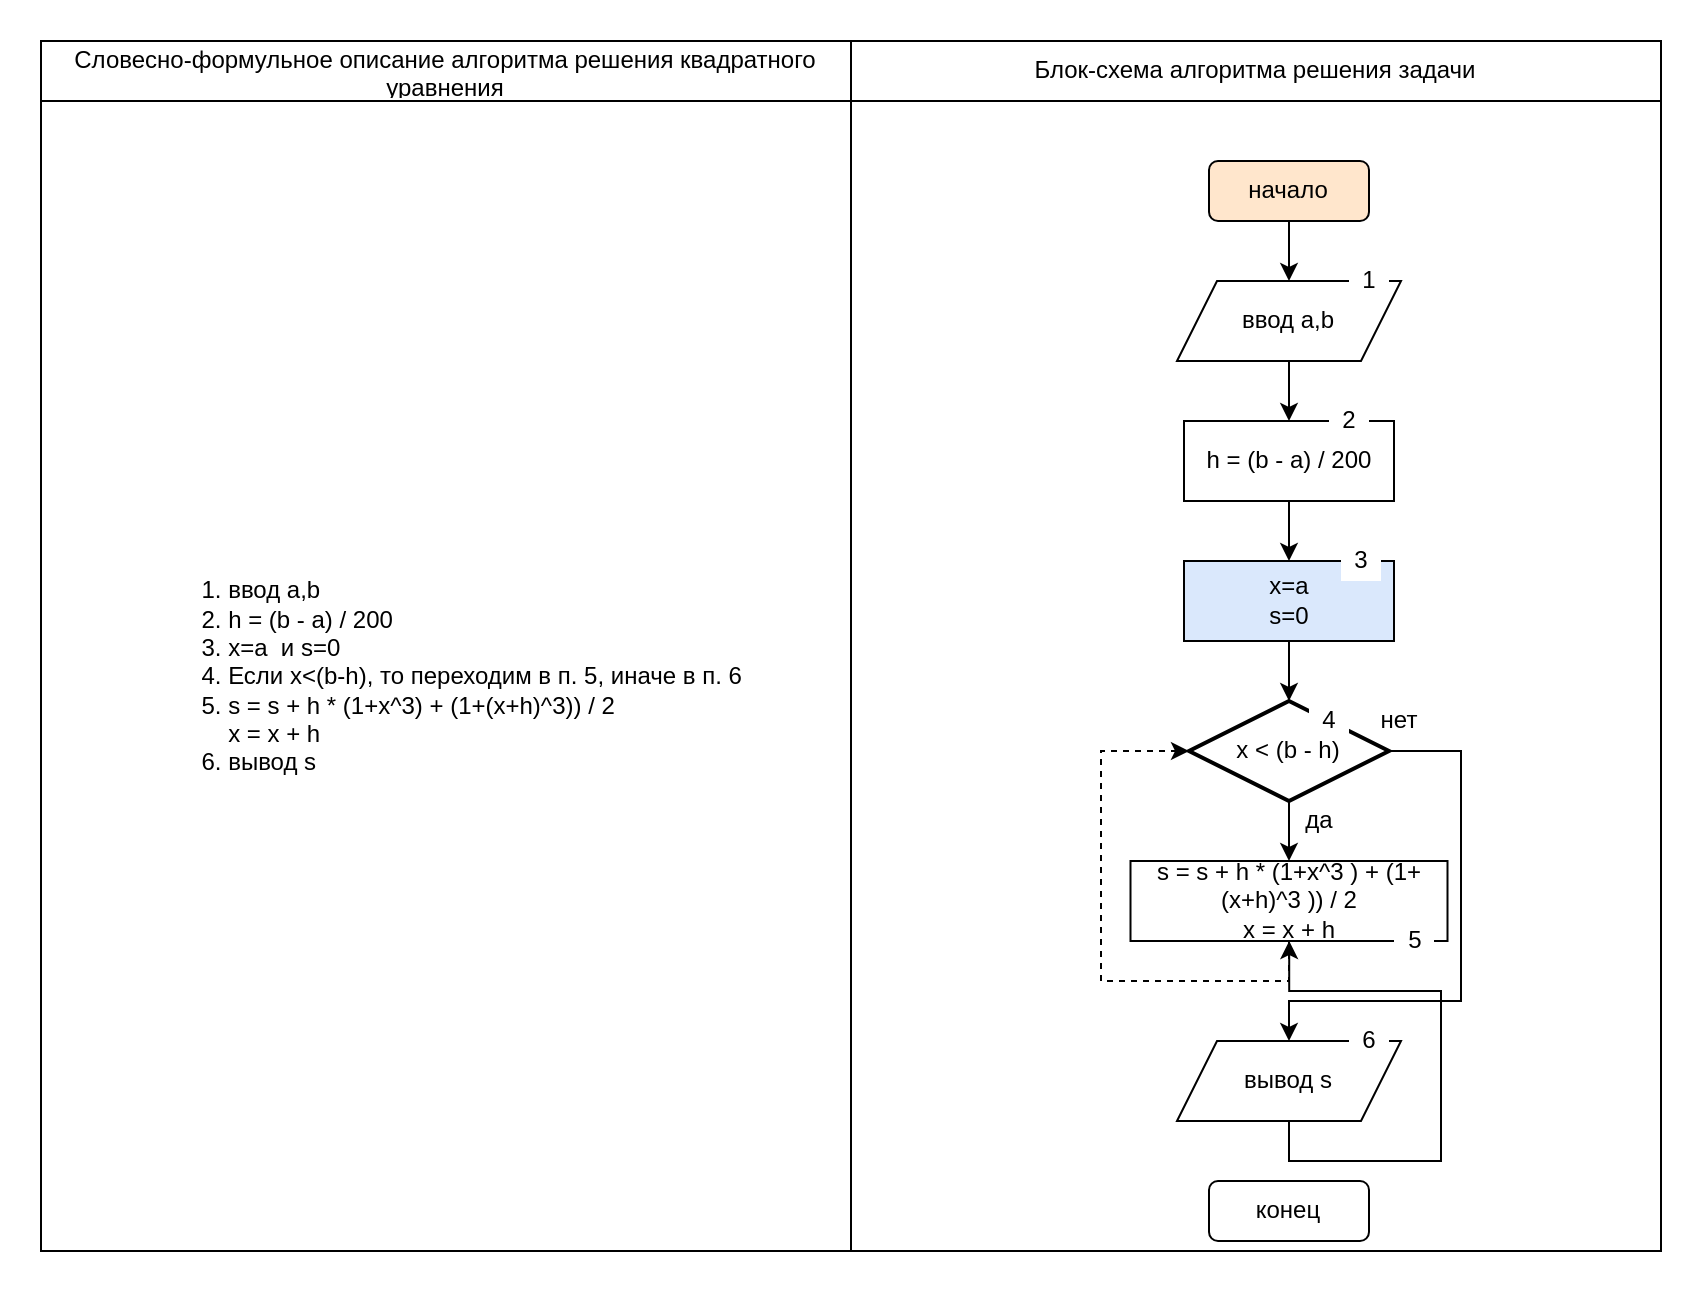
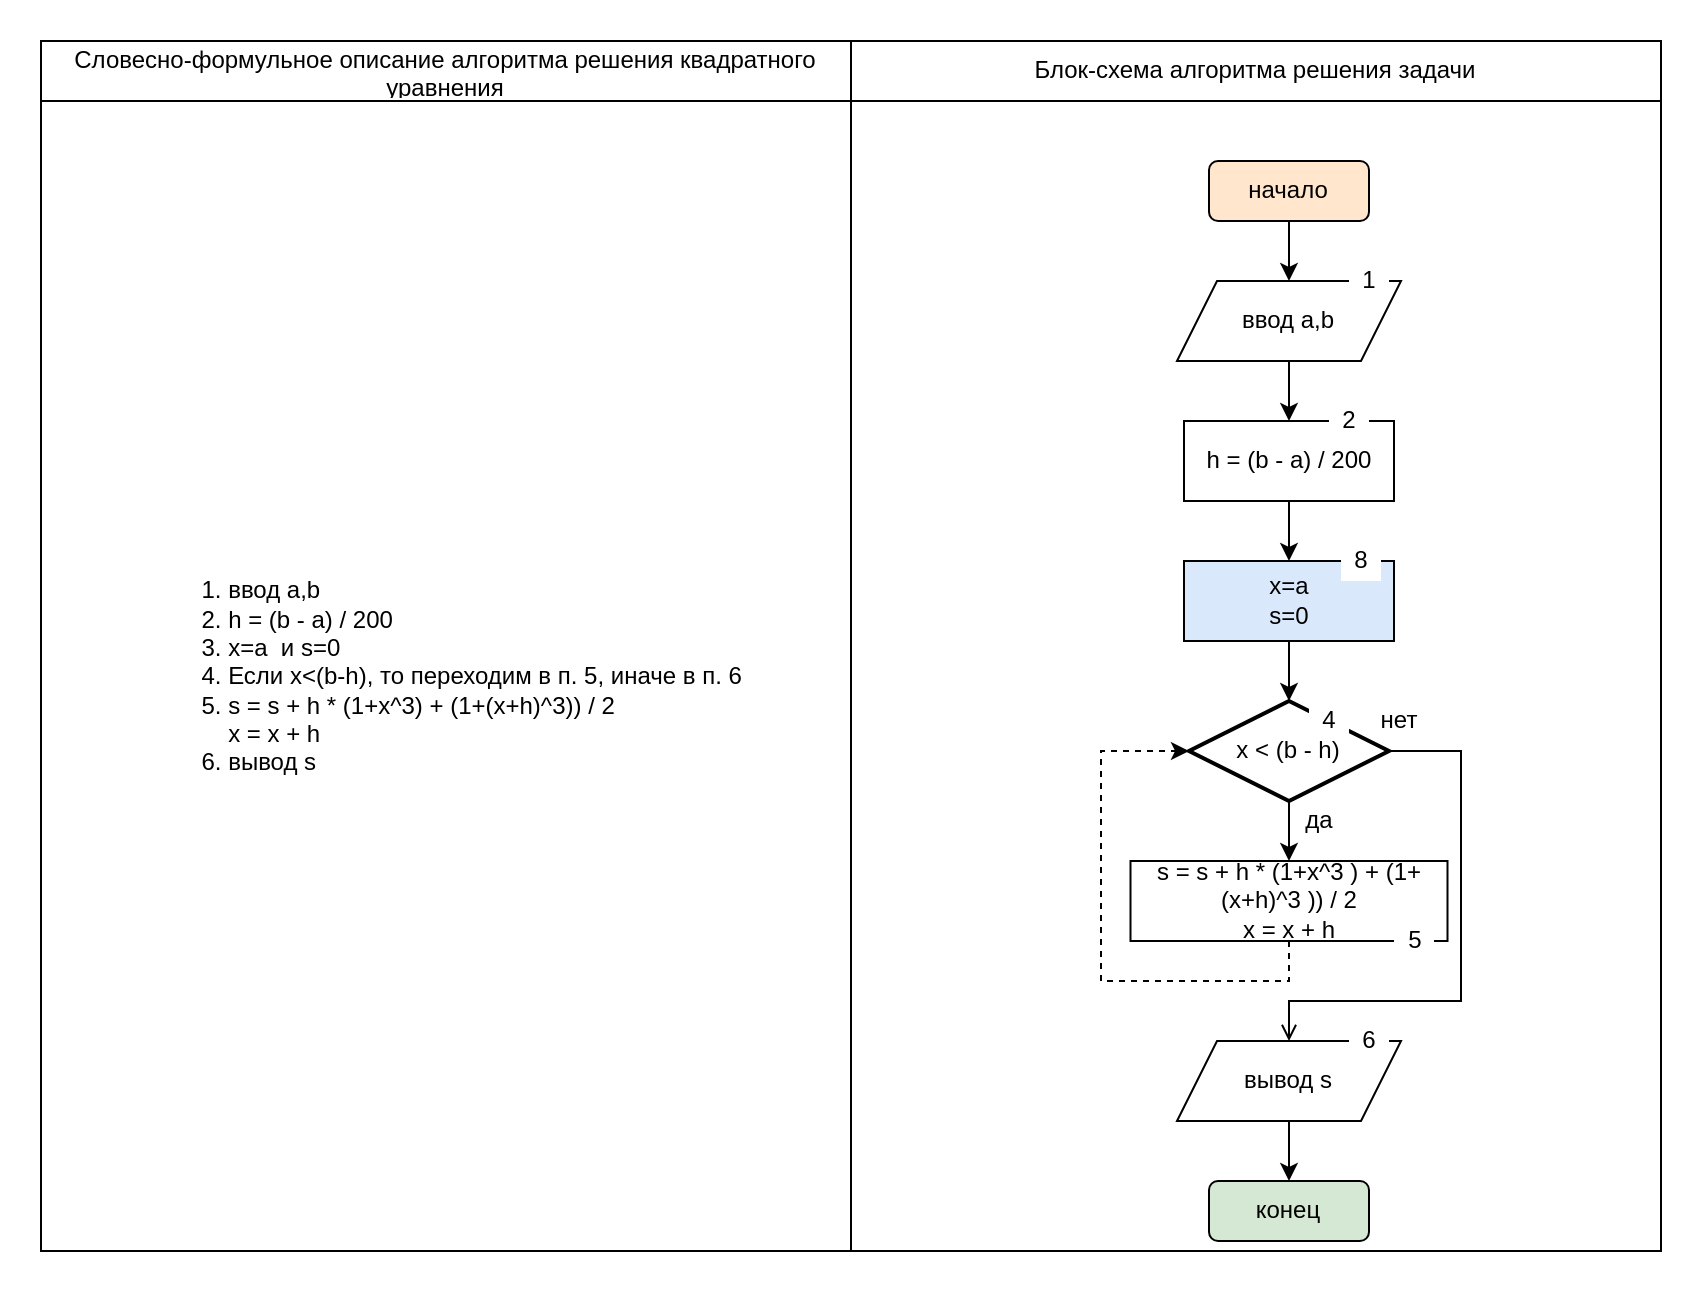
node "3": label "3" -> "8"
edge "x < (b - h)" -> "вывод s": arrowhead classic -> open
edge "вывод s" -> "s = s + h * (1+x^3 ) + (1+(x+h)^3 )) / 2 x = x + h": now "вывод s" -> "конец"
node "конец": fillcolor #ffffff -> #d5e8d4
